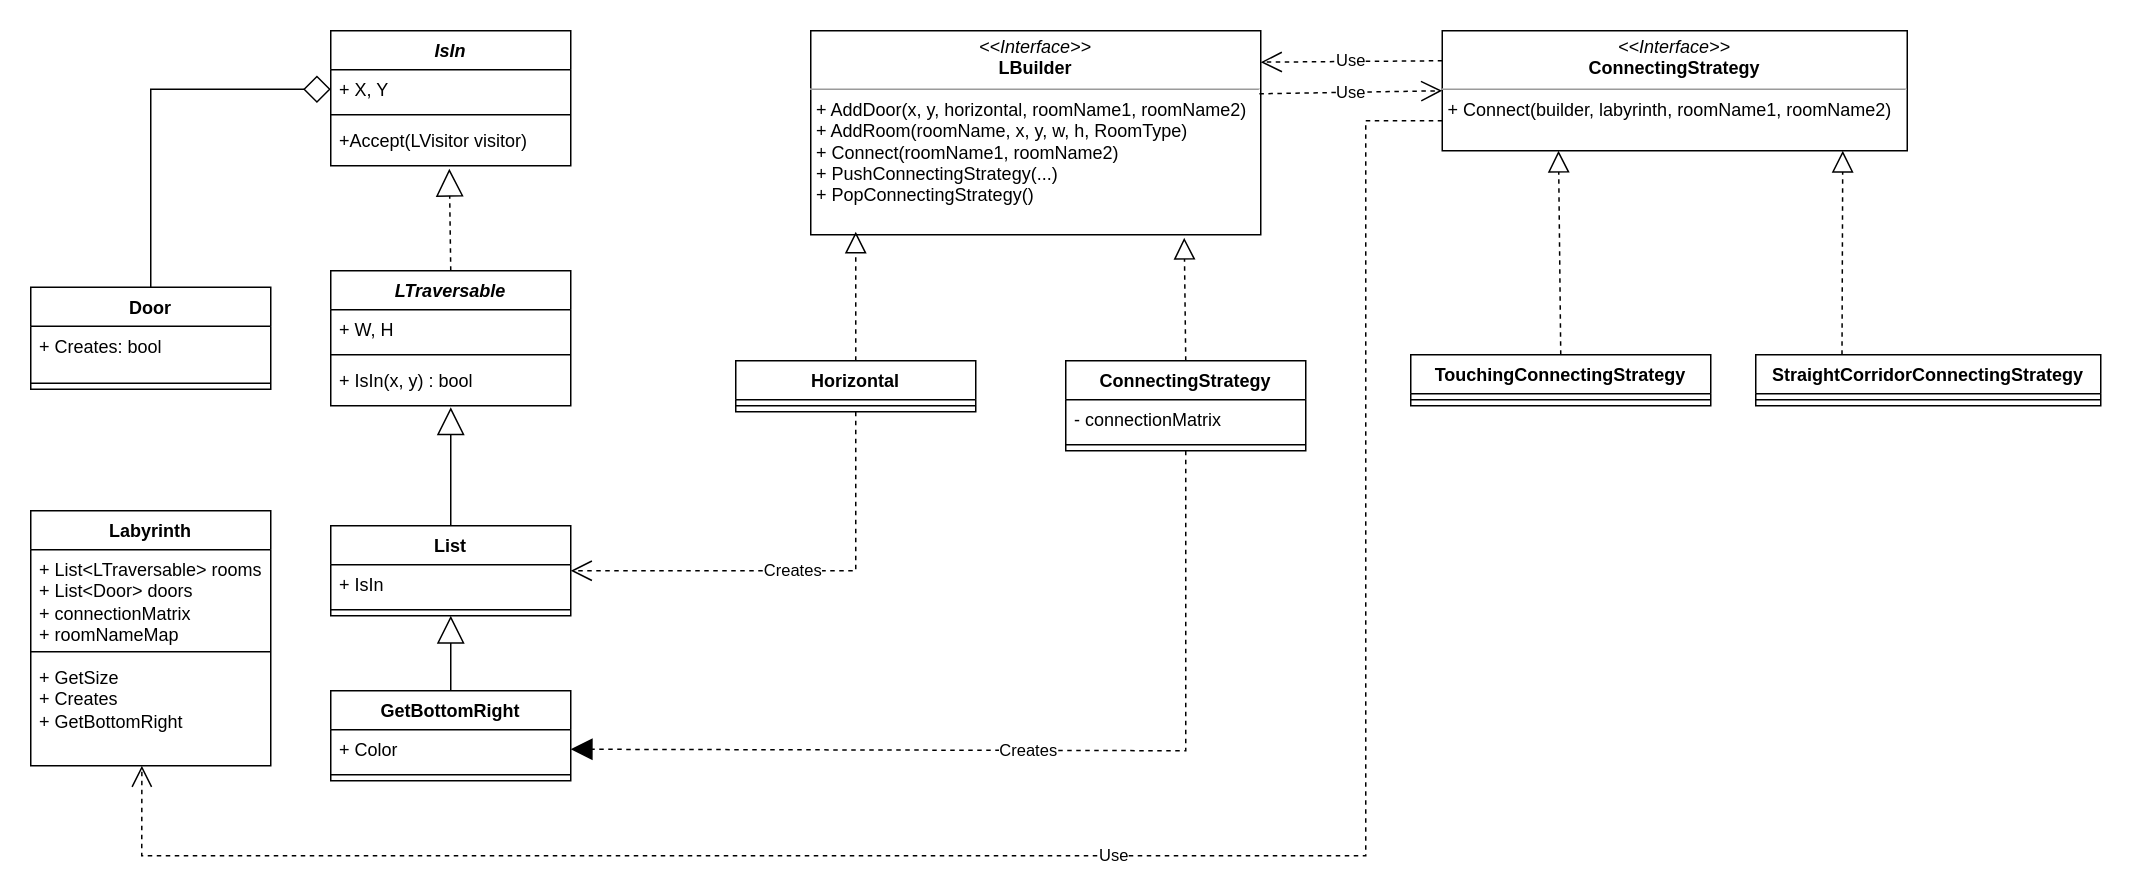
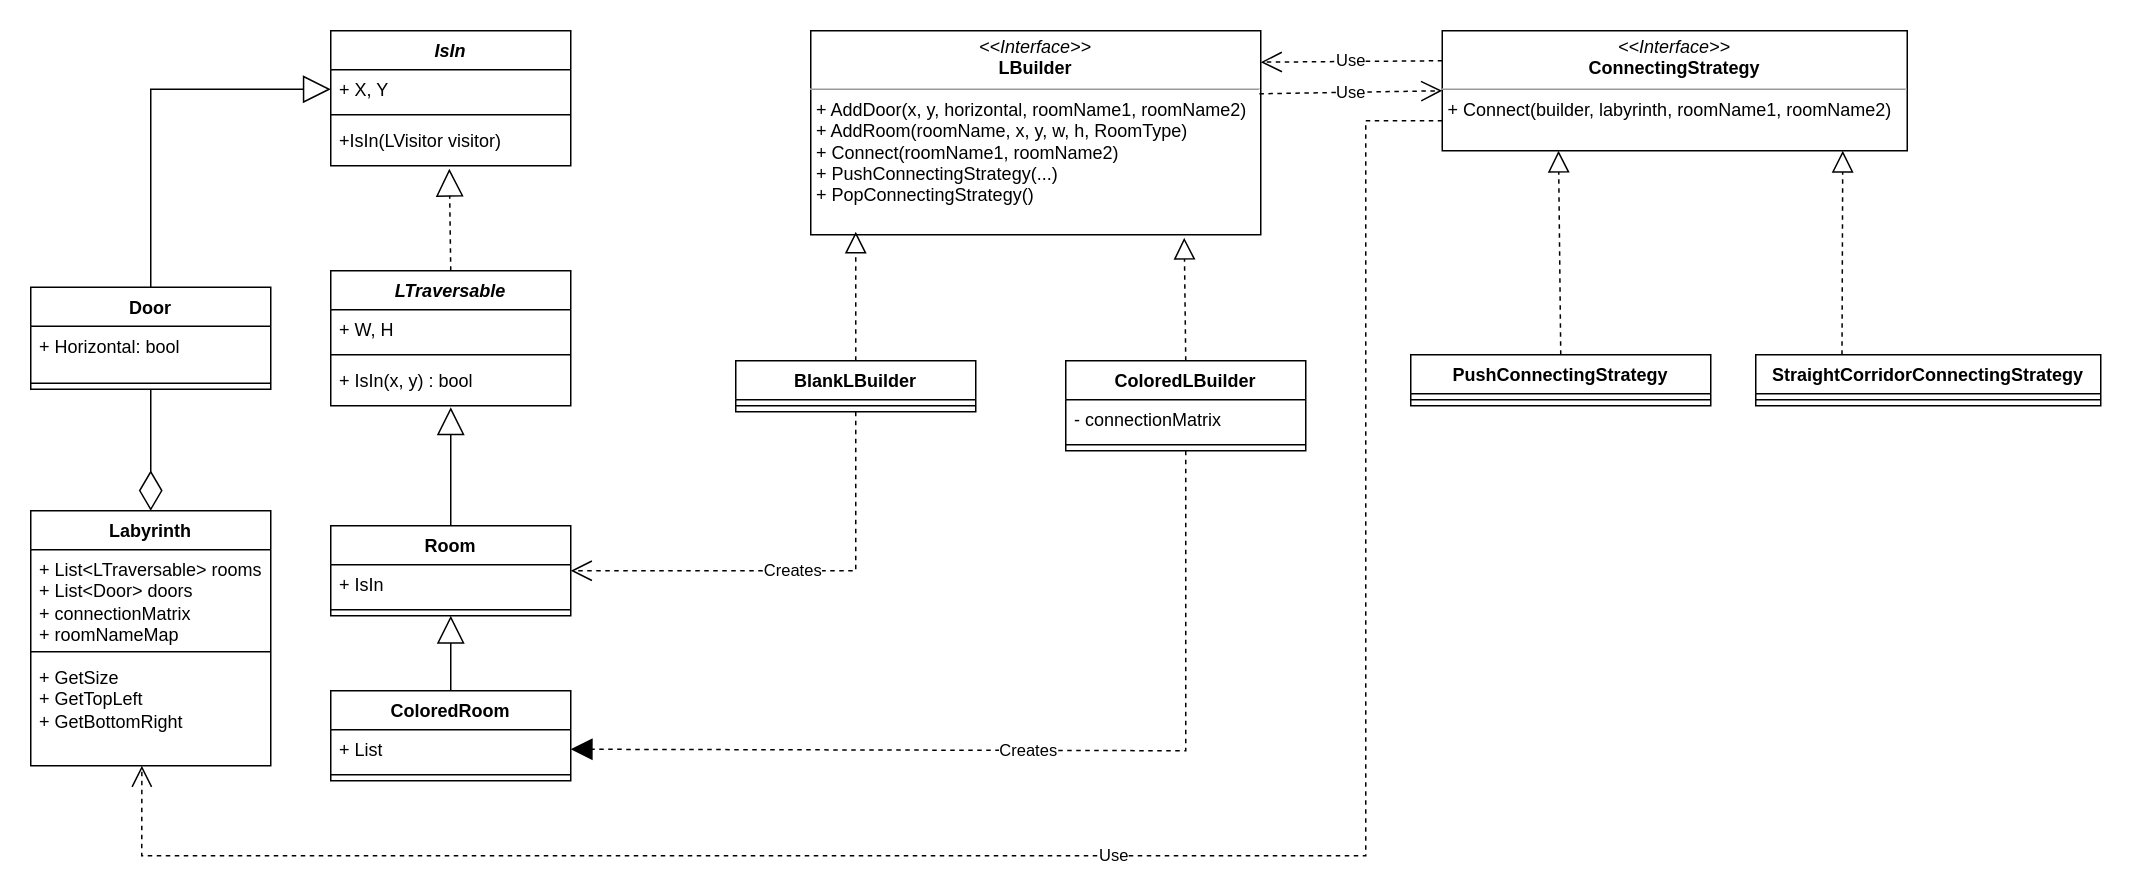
edge "Door" -> "+ X, Y": arrowhead diamond -> block
node "+Accept(LVisitor visitor)": label "+Accept(LVisitor visitor)" -> "+IsIn(LVisitor visitor)"
node "+ Creates: bool": label "+ Creates: bool" -> "+ Horizontal: bool"
node "TouchingConnectingStrategy": label "TouchingConnectingStrategy" -> "PushConnectingStrategy"
node "Horizontal": label "Horizontal" -> "BlankLBuilder"
node "ConnectingStrategy": label "ConnectingStrategy" -> "ColoredLBuilder"
edge "Door" -> "Labyrinth": added
node "List": label "List" -> "Room"
node "+ GetSize + Creates + GetBottomRight": label "+ GetSize + Creates + GetBottomRight" -> "+ GetSize + GetTopLeft + GetBottomRight"
node "GetBottomRight": label "GetBottomRight" -> "ColoredRoom"
node "+ Color": label "+ Color" -> "+ List"
